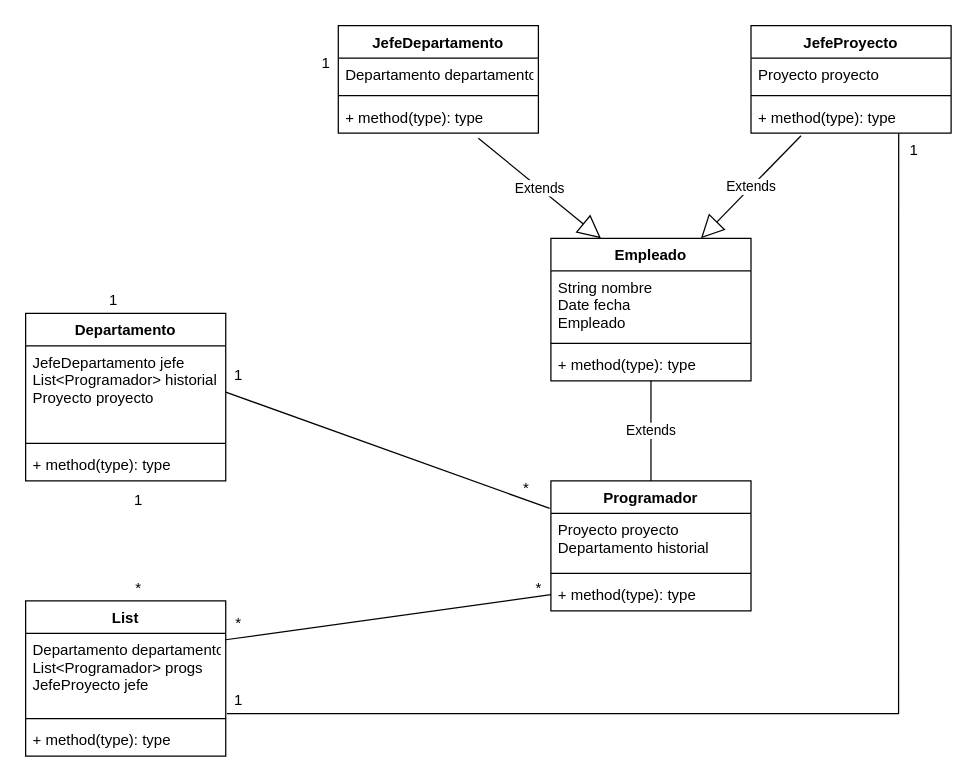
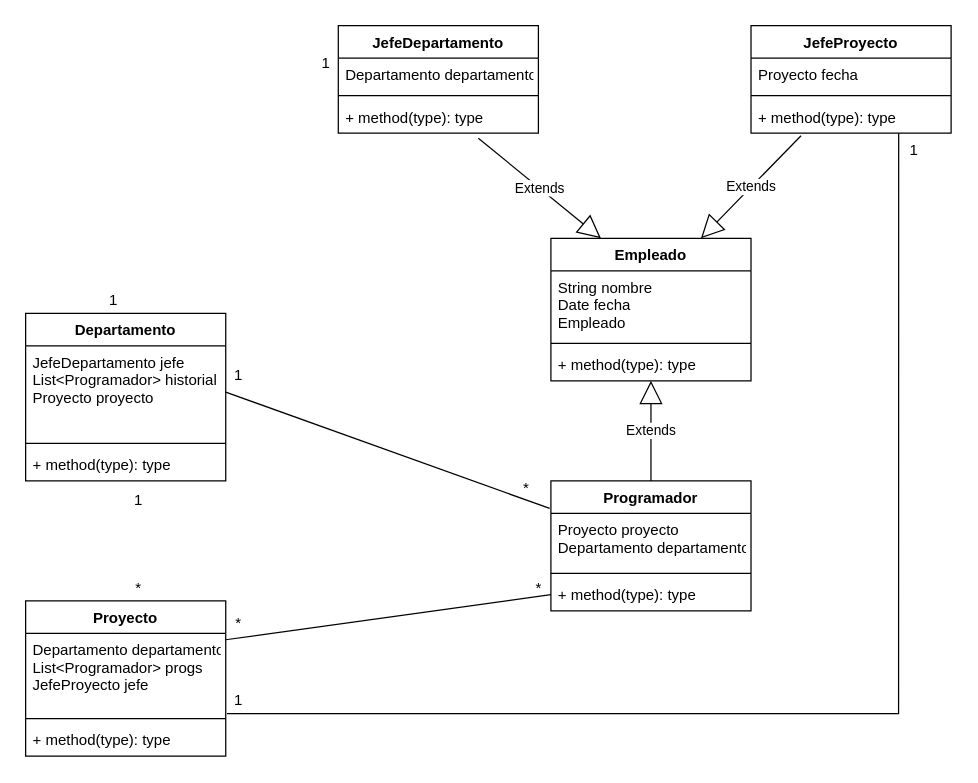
node "Proyecto proyecto": label "Proyecto proyecto" -> "Proyecto fecha"
edge "Empleado" -- "Programador": arrowhead none -> block
node "Proyecto proyecto Departamento historial": label "Proyecto proyecto Departamento historial" -> "Proyecto proyecto Departamento departamento"
node "List": label "List" -> "Proyecto"
